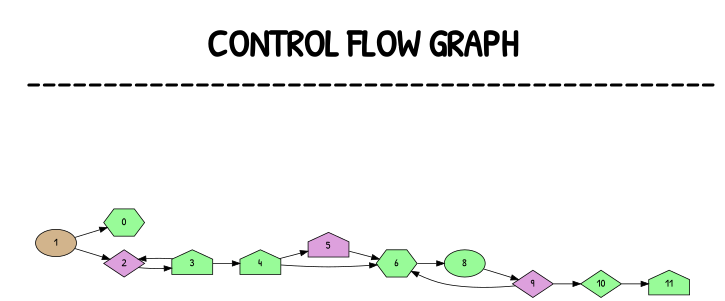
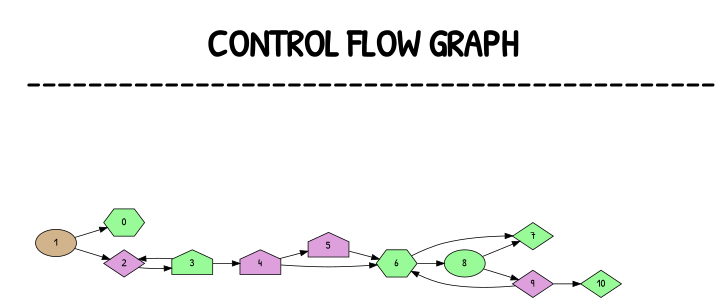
node "7": added
node "4": fillcolor palegreen -> plum
node "11": removed
